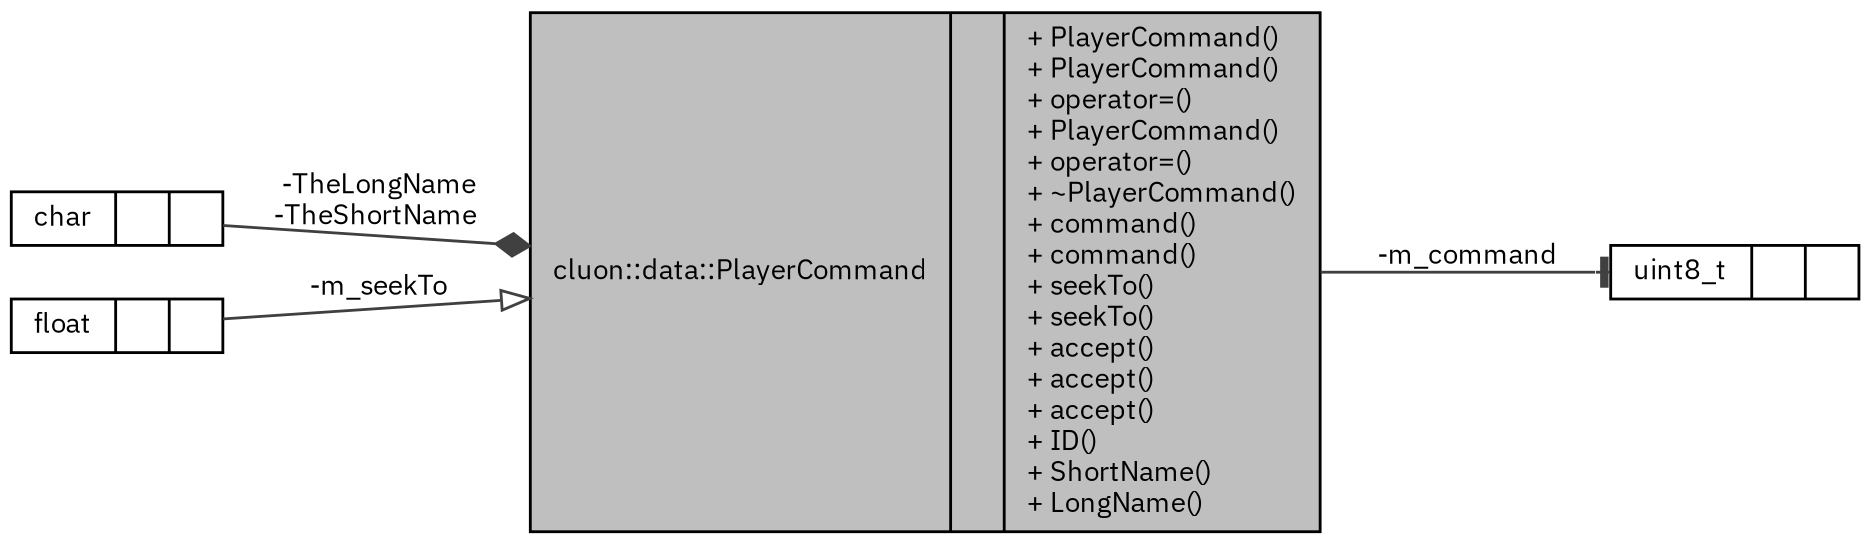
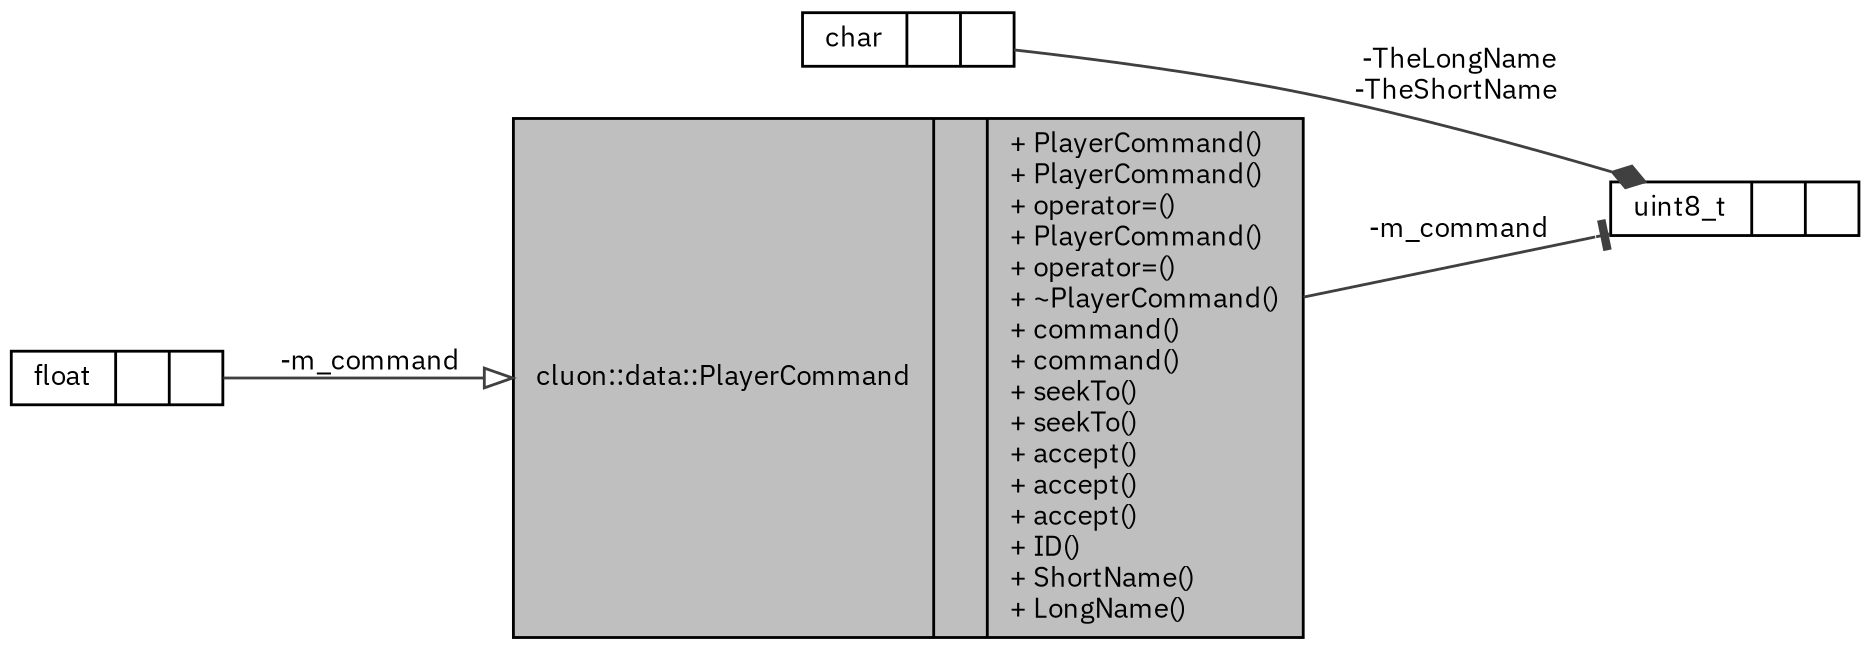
edge "char" -> "cluon::data::PlayerCommand": now "char" -> "uint8_t"
edge "float" -> "cluon::data::PlayerCommand": label " -m_seekTo" -> " -m_command"
